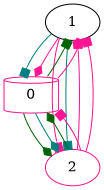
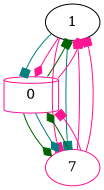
node "2": label "2" -> "7"
